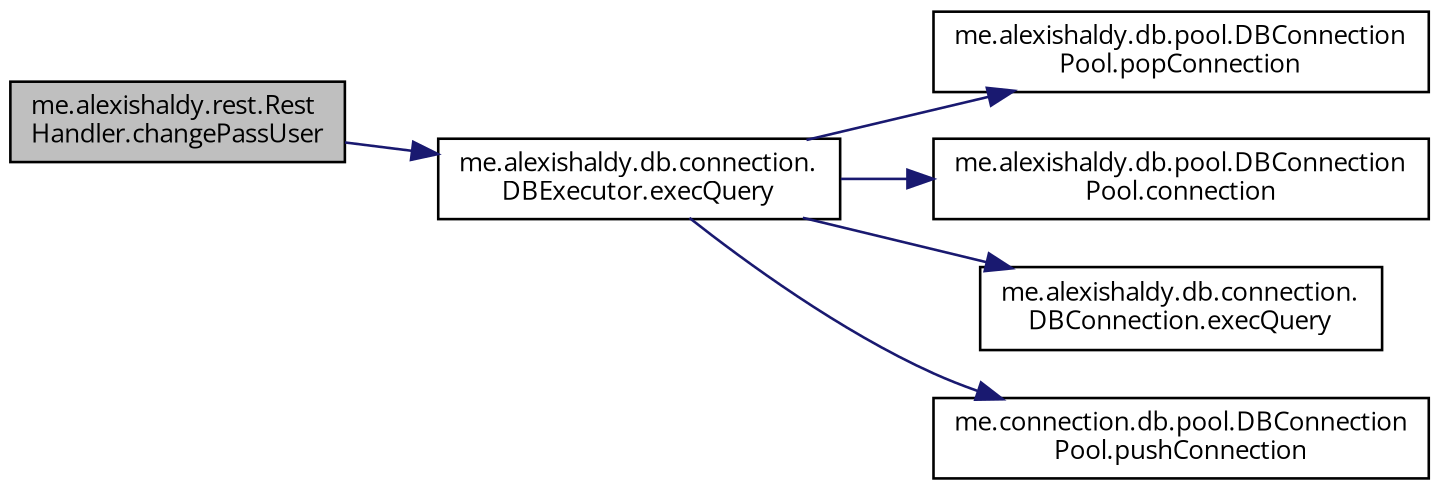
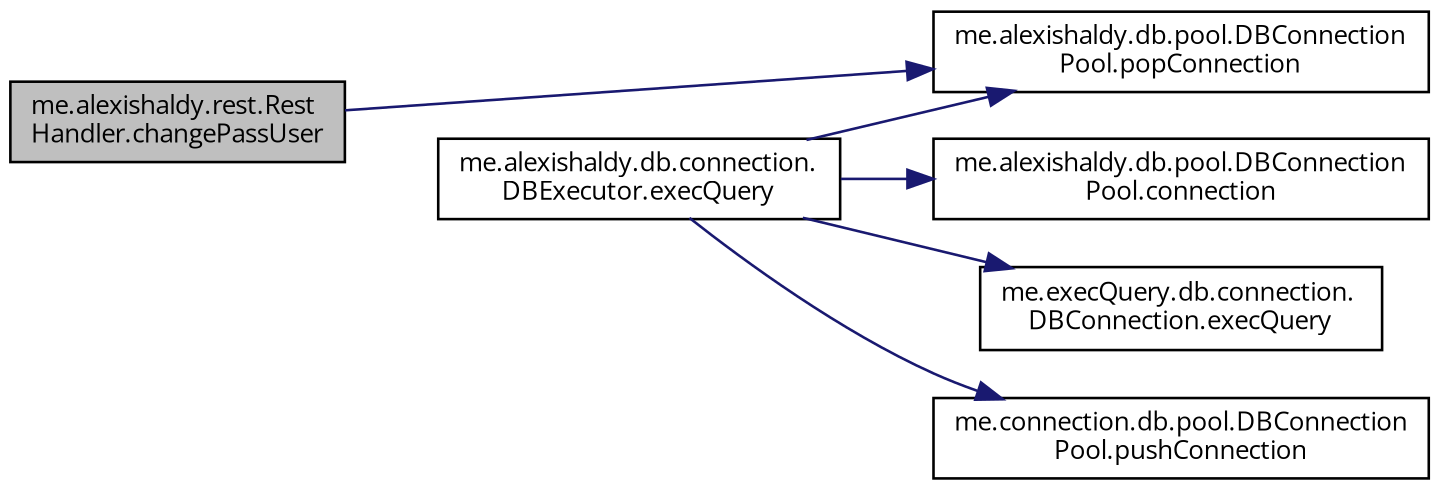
edge "me.alexishaldy.rest.Rest Handler.changePassUser" -> "me.alexishaldy.db.connection. DBExecutor.execQuery": now "me.alexishaldy.rest.Rest Handler.changePassUser" -> "me.alexishaldy.db.pool.DBConnection Pool.popConnection"
node "me.alexishaldy.db.connection. DBConnection.execQuery": label "me.alexishaldy.db.connection. DBConnection.execQuery" -> "me.execQuery.db.connection. DBConnection.execQuery"
